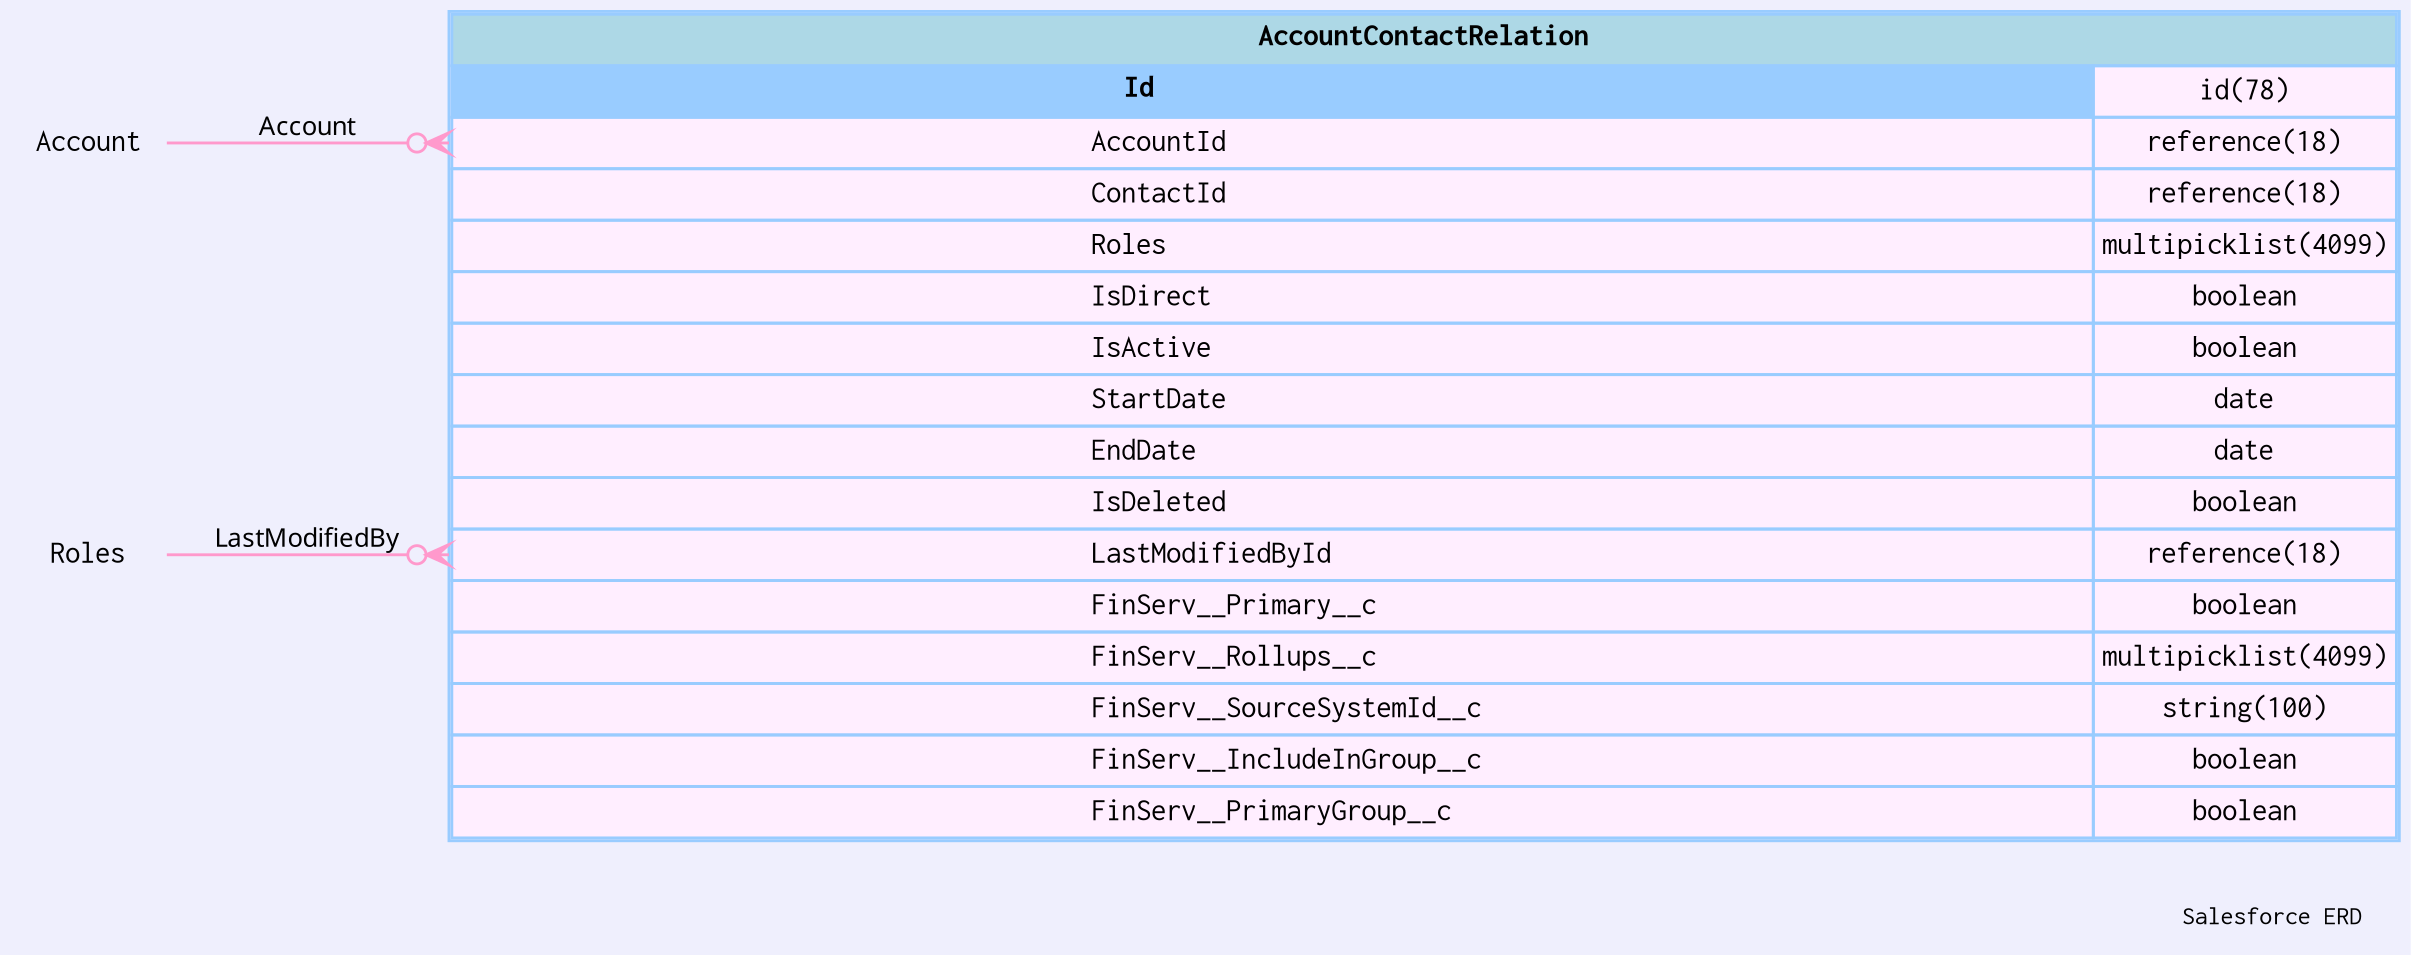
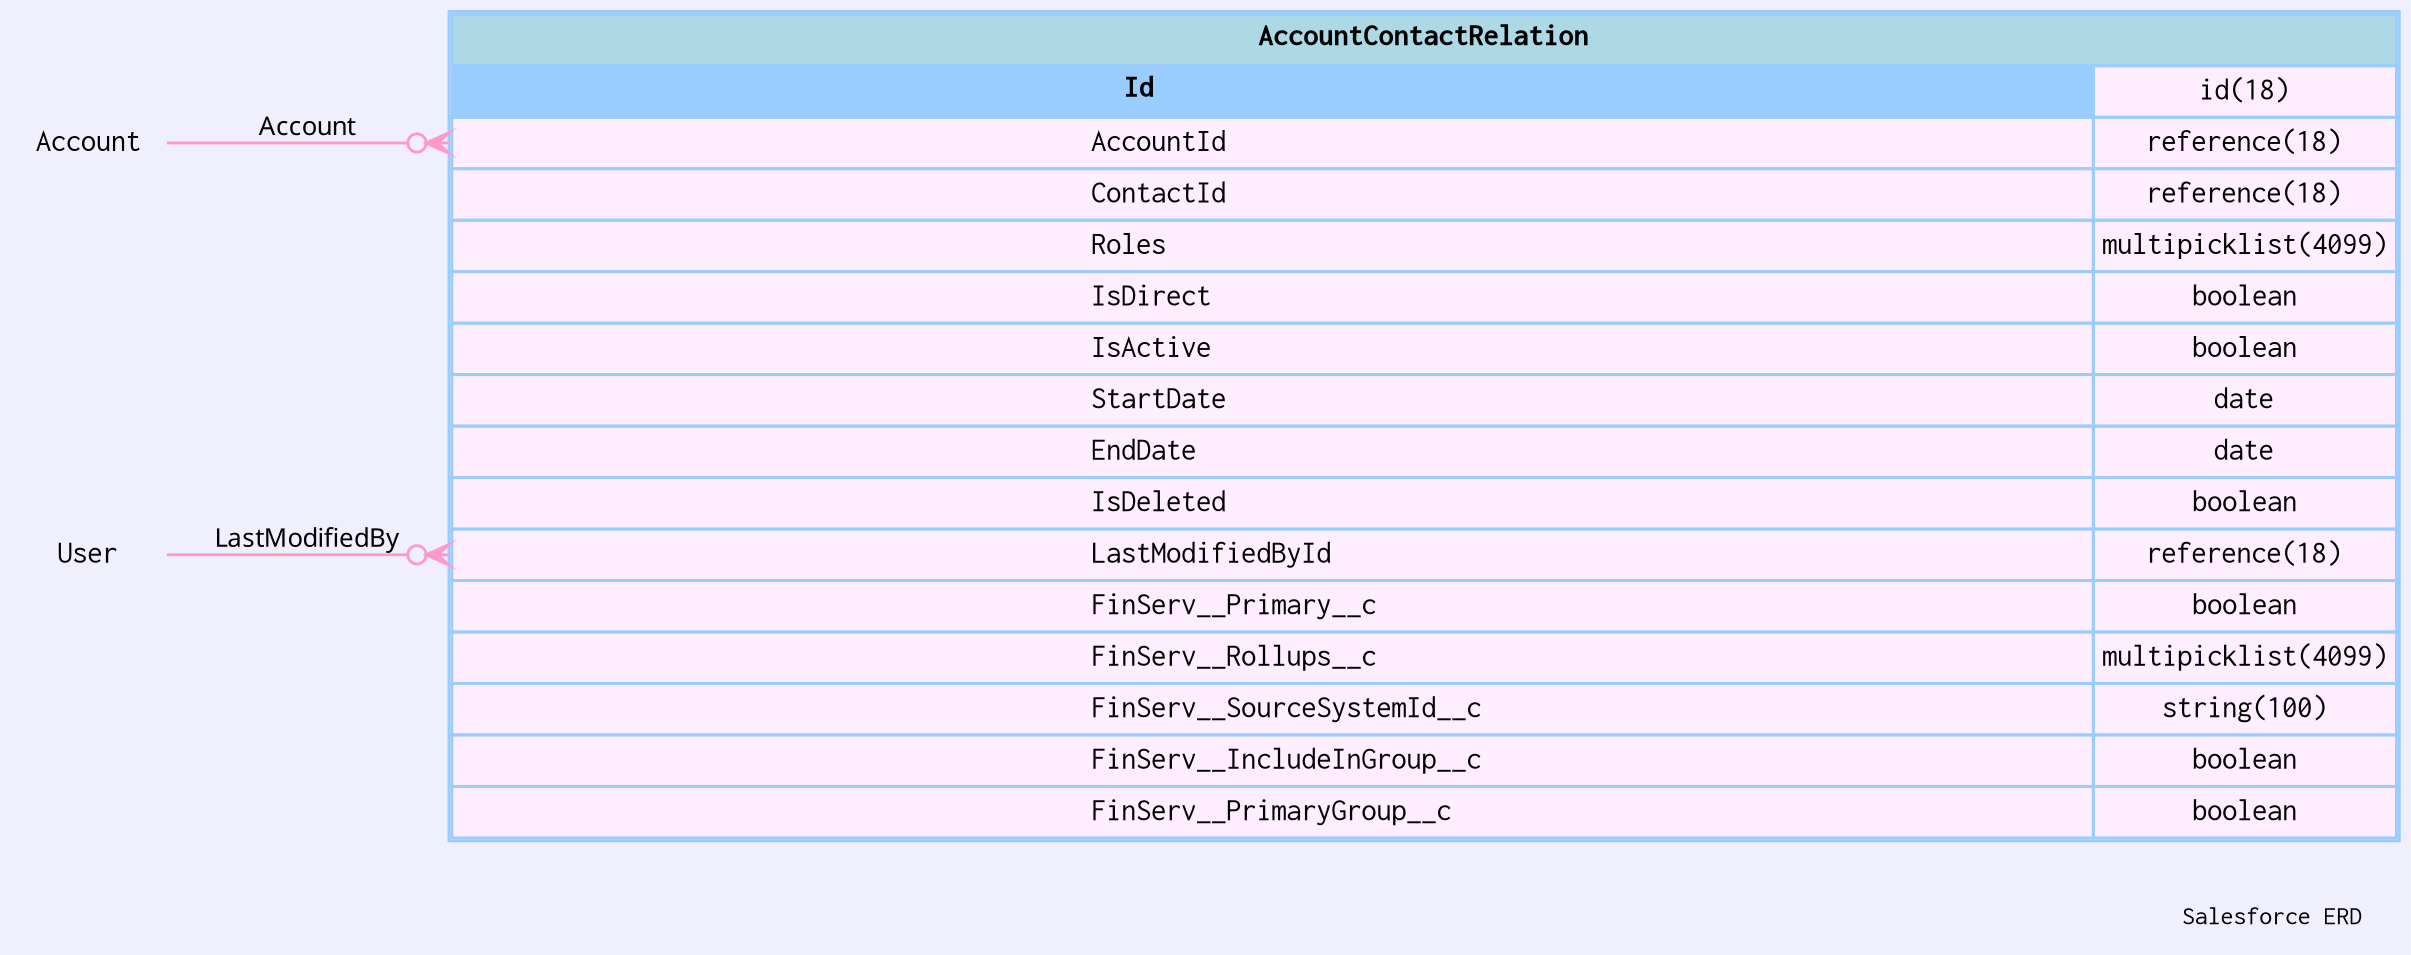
node "AccountContactRelation": text "id(78)" -> "id(18)"
node "Roles": label "Roles" -> "User"
